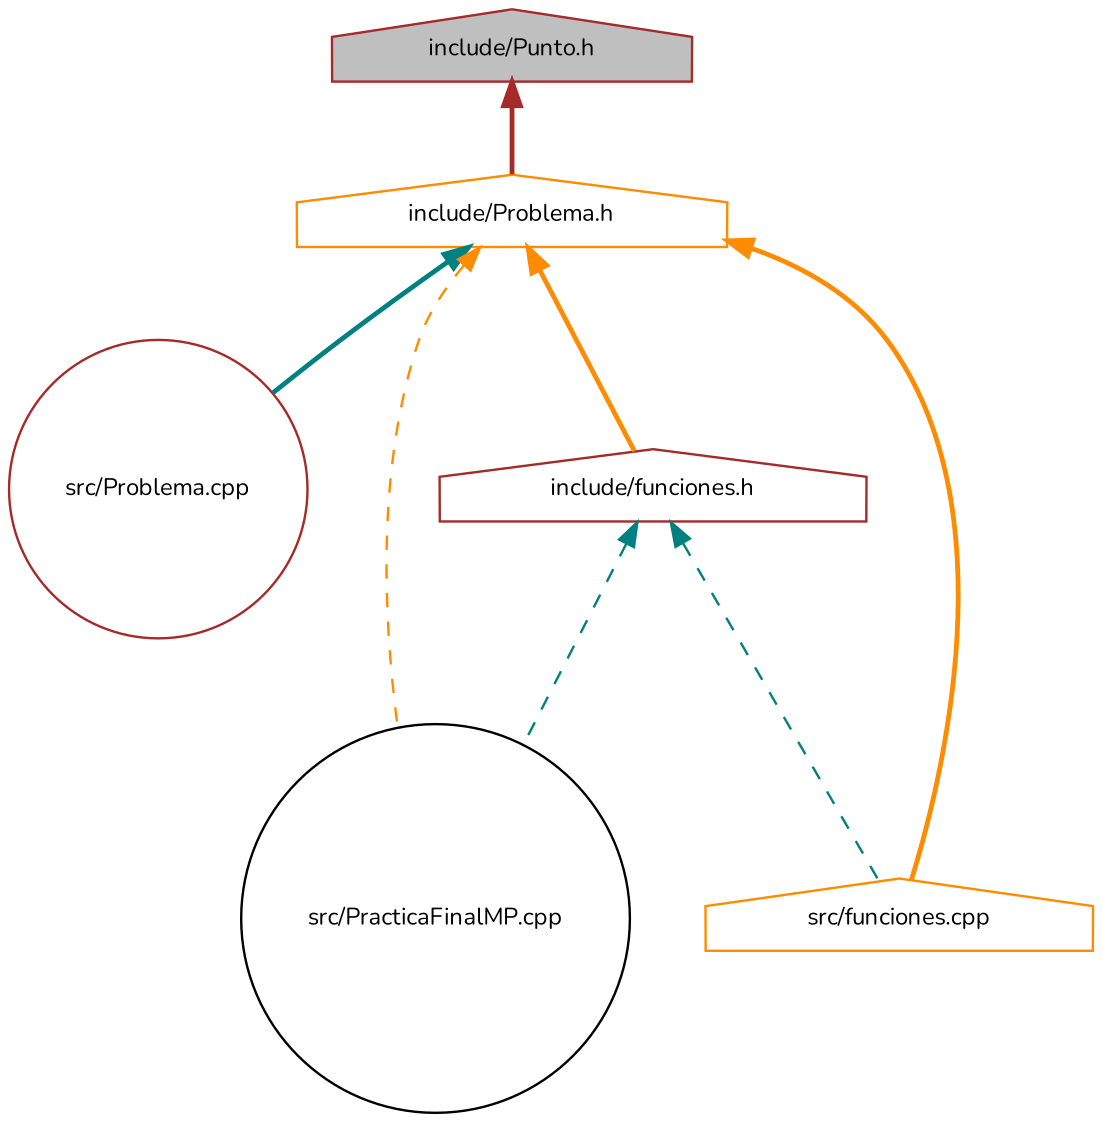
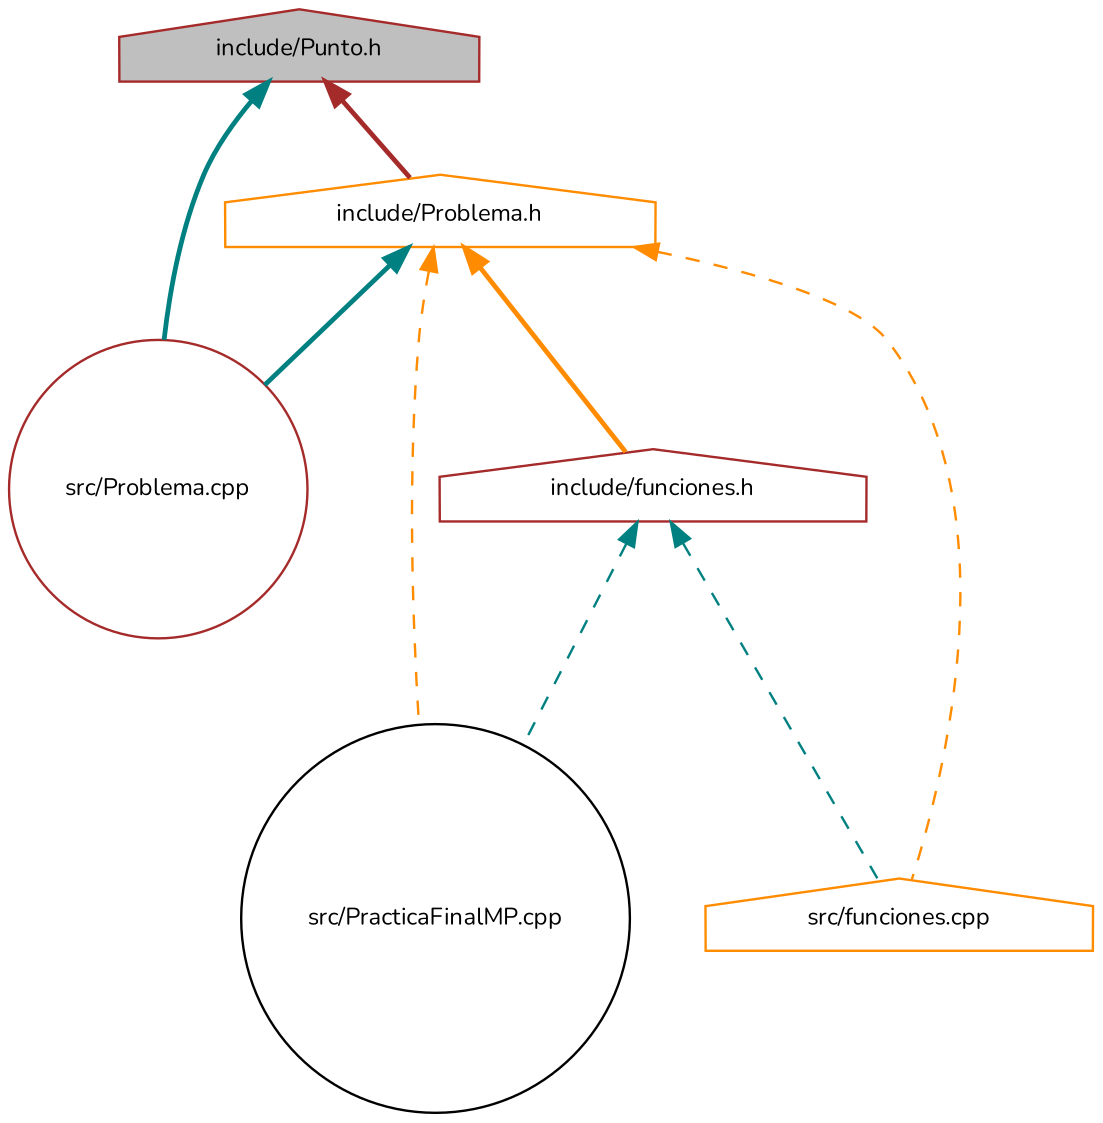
edge "src/Problema.cpp" -> "include/Punto.h": added
edge "src/funciones.cpp" -> "include/Problema.h": style bold -> dashed
